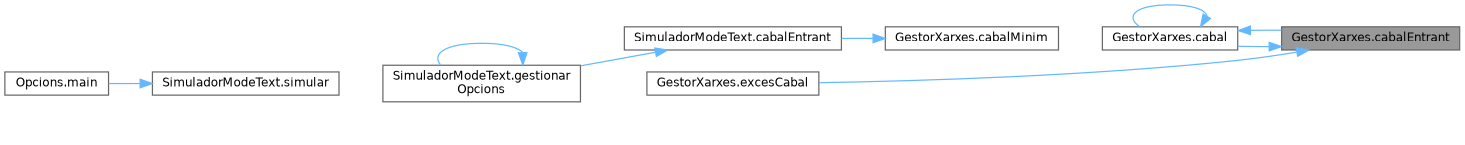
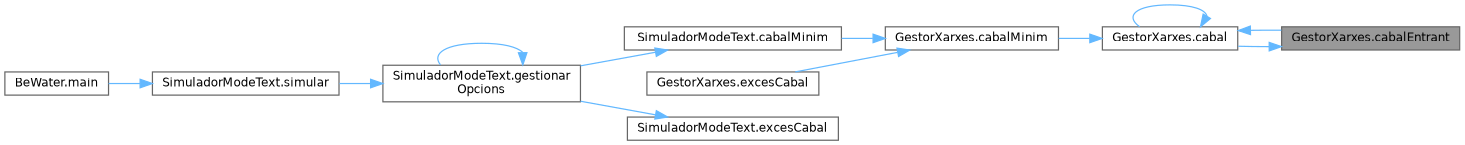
node "SimuladorModeText.cabalEntrant": label "SimuladorModeText.cabalEntrant" -> "SimuladorModeText.cabalMinim"
edge "GestorXarxes.cabalMinim" -> "GestorXarxes.cabal": added
edge "GestorXarxes.excesCabal" -> "GestorXarxes.cabalEntrant": now "GestorXarxes.excesCabal" -> "GestorXarxes.cabalMinim"
node "Opcions.main": label "Opcions.main" -> "BeWater.main"
edge "SimuladorModeText.simular" -> "SimuladorModeText.gestionar Opcions": added
node "SimuladorModeText.excesCabal": added
